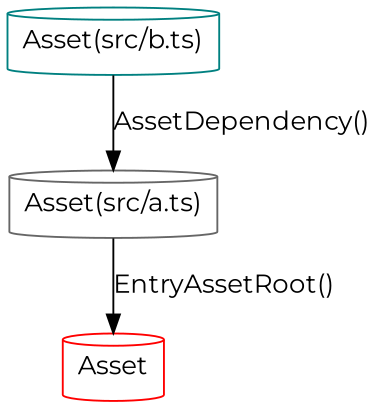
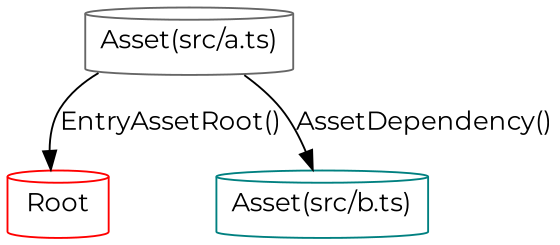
edge "Asset(src/b.ts)" -> "Asset(src/a.ts)": reversed
node "Asset": label "Asset" -> "Root"
